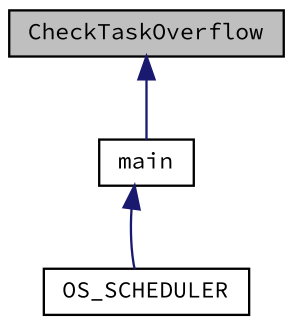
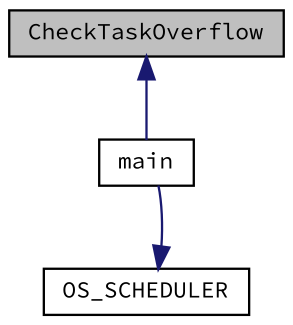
edge "OS_SCHEDULER" -> "main": reversed
